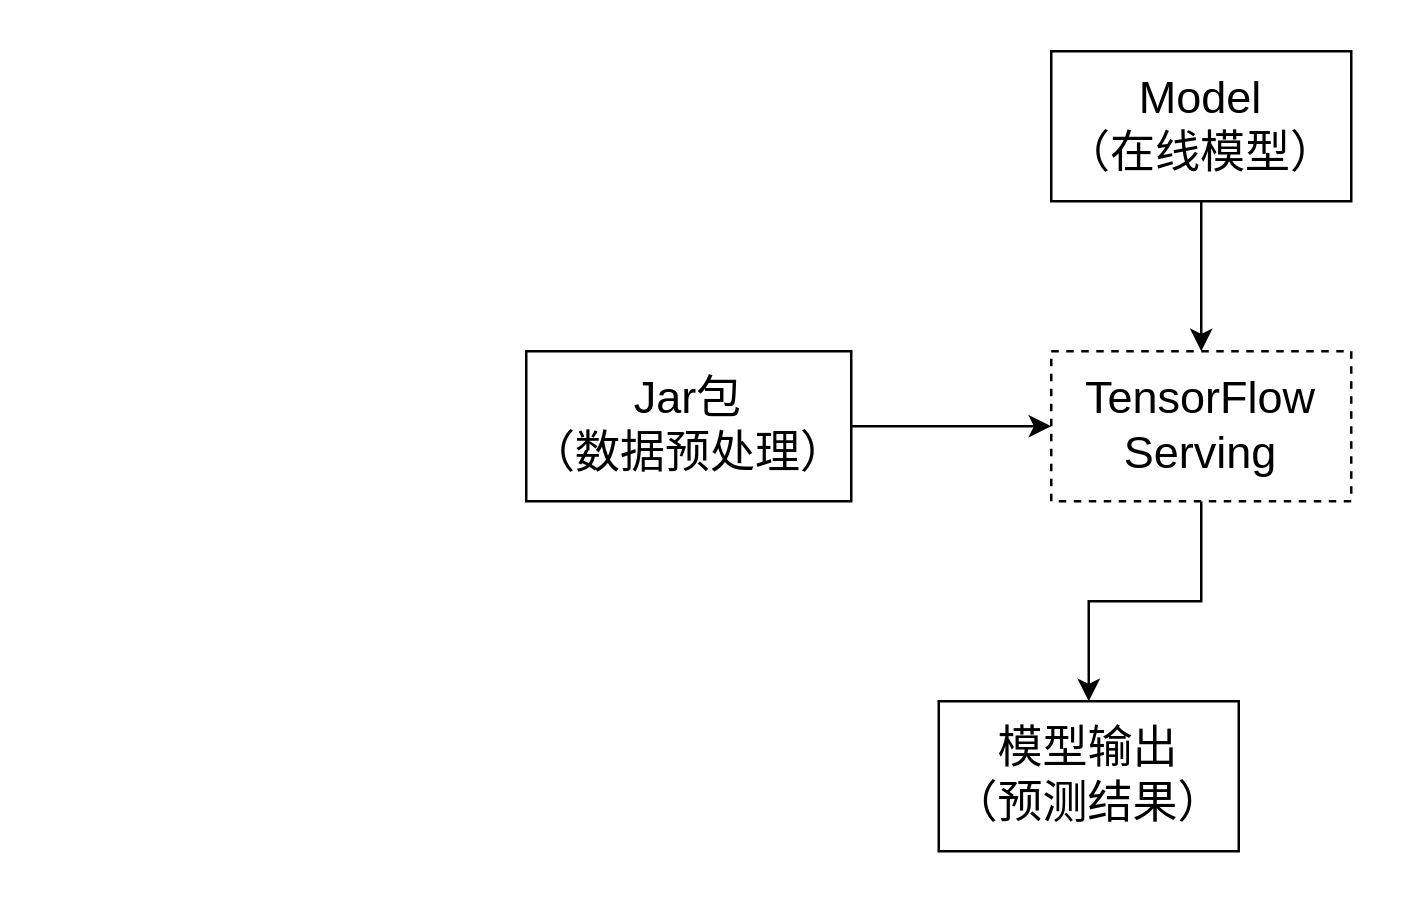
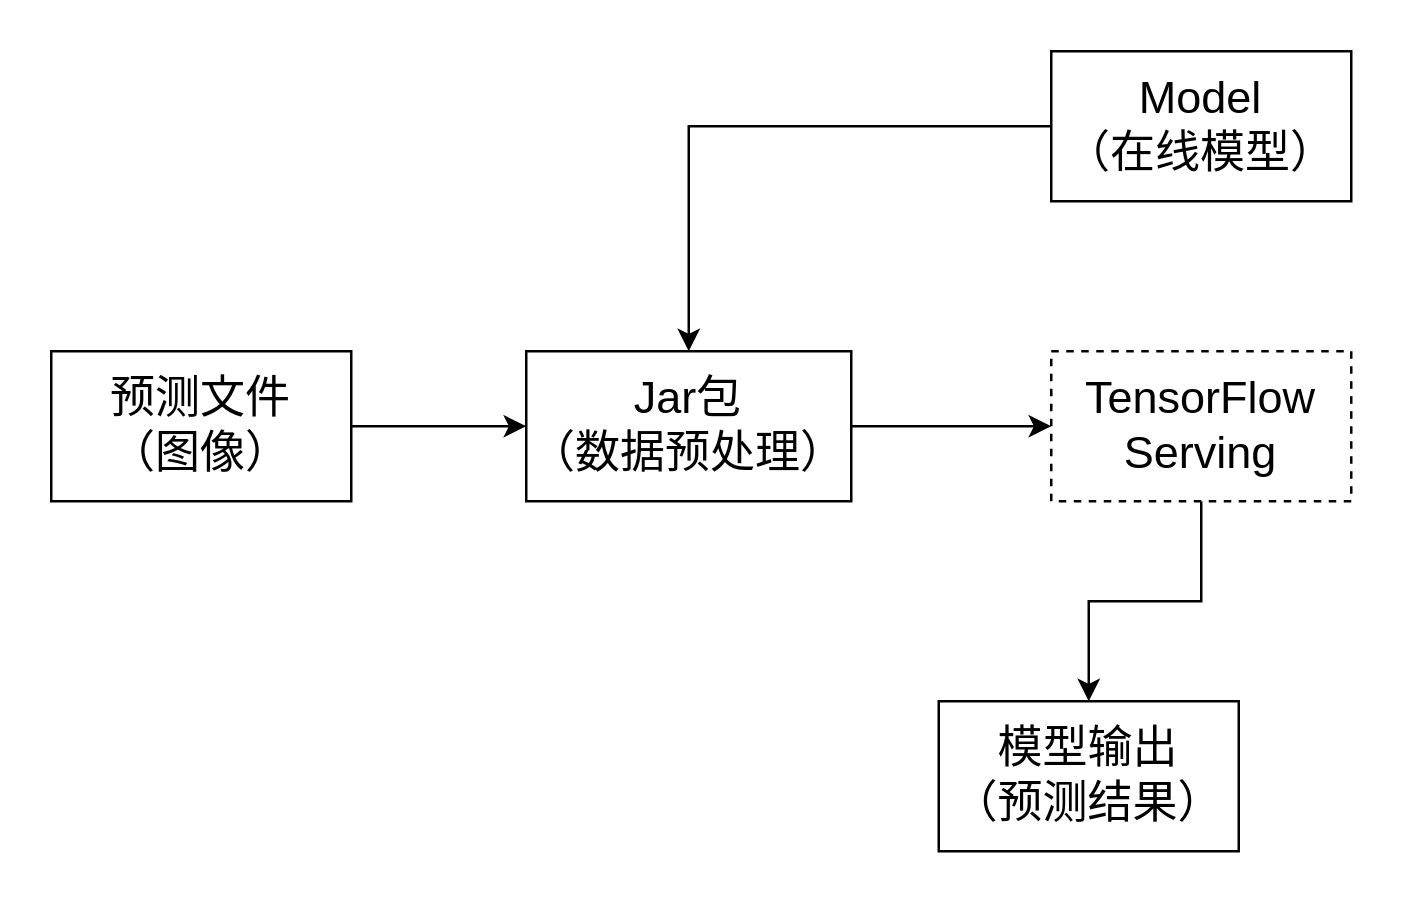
edge "Model （在线模型）" -> "TensorFlow Serving": now "Model （在线模型）" -> "Jar包 （数据预处理）"
node "预测文件 （图像）": added
edge "预测文件 （图像）" -> "Jar包 （数据预处理）": added
